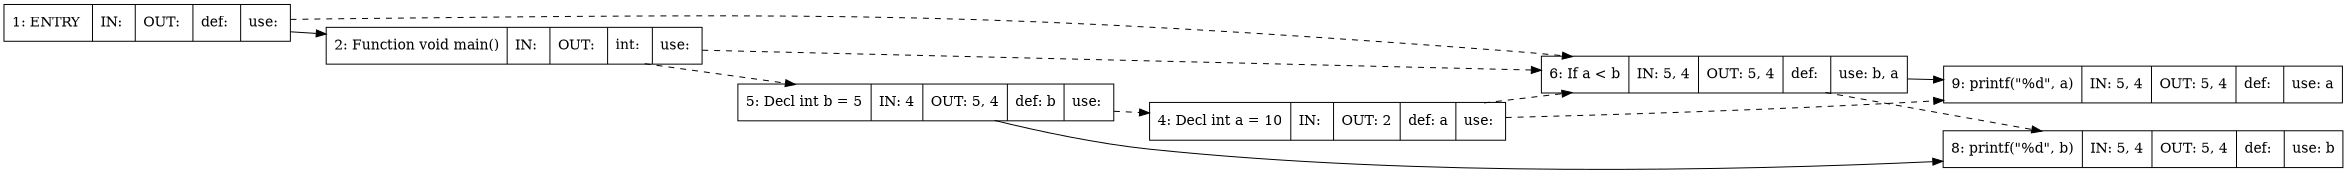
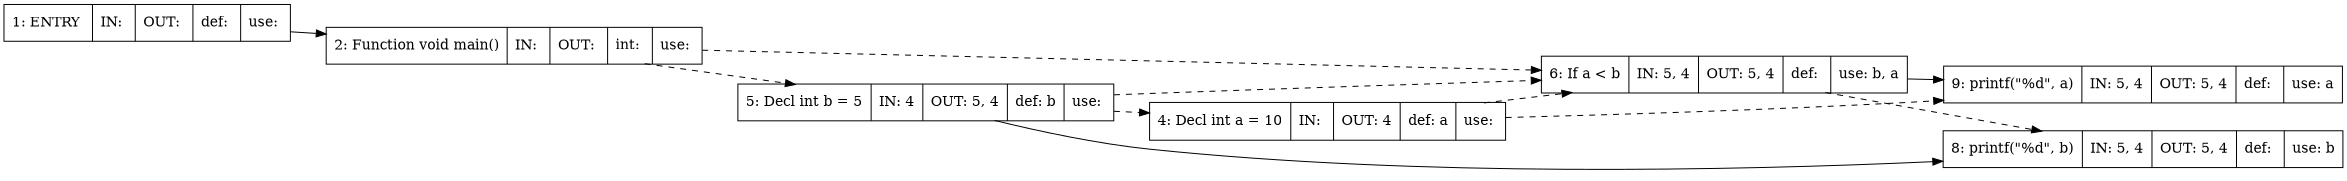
edge "1: ENTRY" -> "6: If a < b": now "5: Decl int b = 5" -> "6: If a < b"
node "4: Decl int a = 10": text "OUT: 2" -> "OUT: 4"
